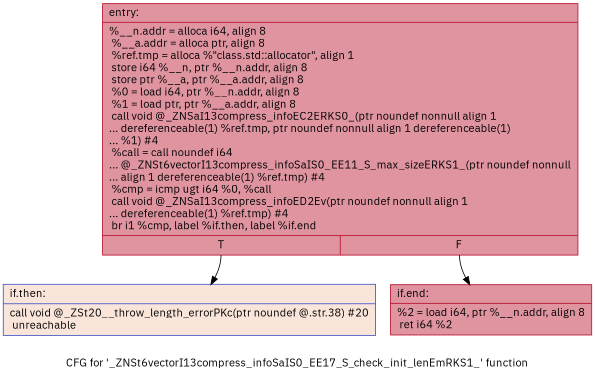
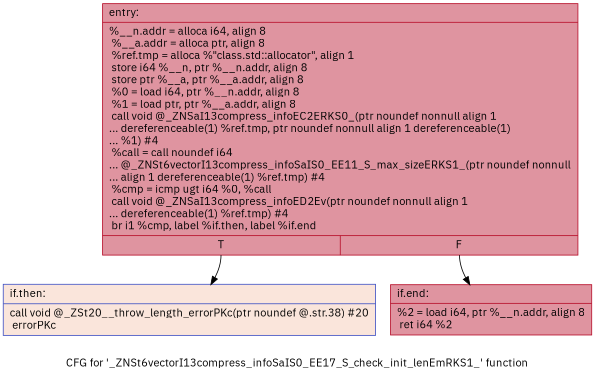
node "if.then:": text "unreachable" -> "errorPKc"
